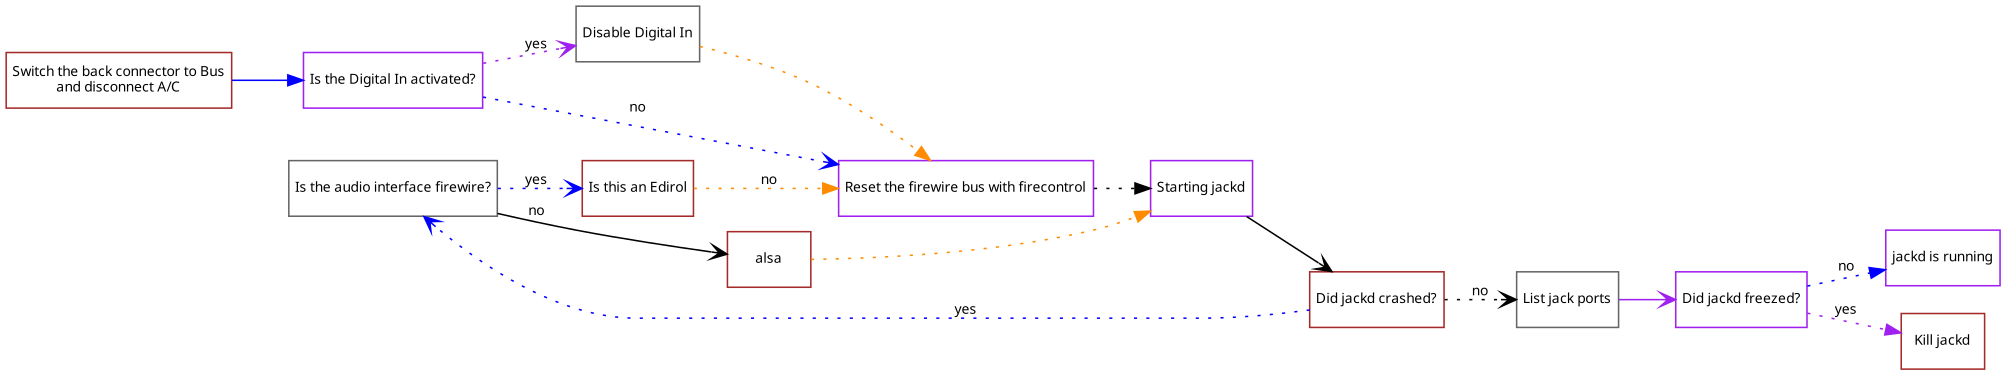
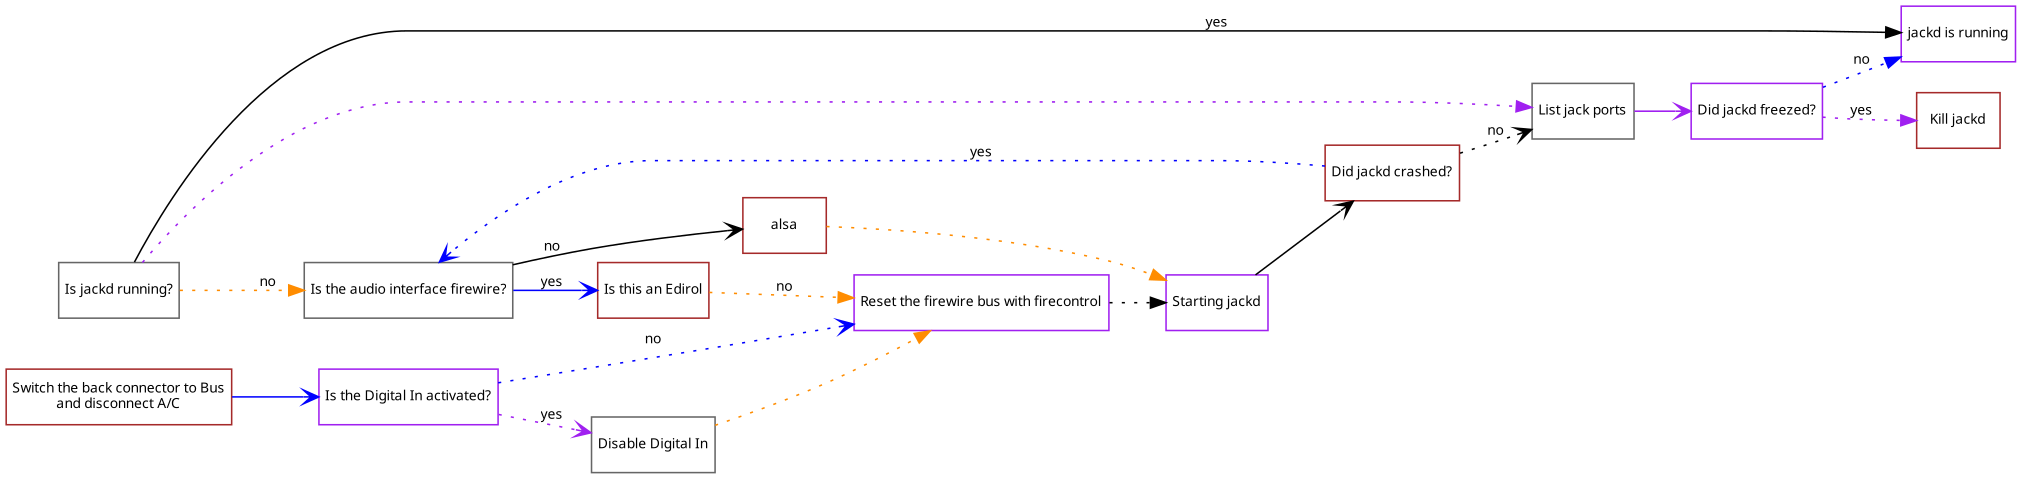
edge "Switch the back connector to Bus and disconnect A/C" -> "Is the Digital In activated?": arrowhead normal -> vee
edge "Is the audio interface firewire?" -> "Is this an Edirol": style dotted -> solid
node "Is jackd running?": added
